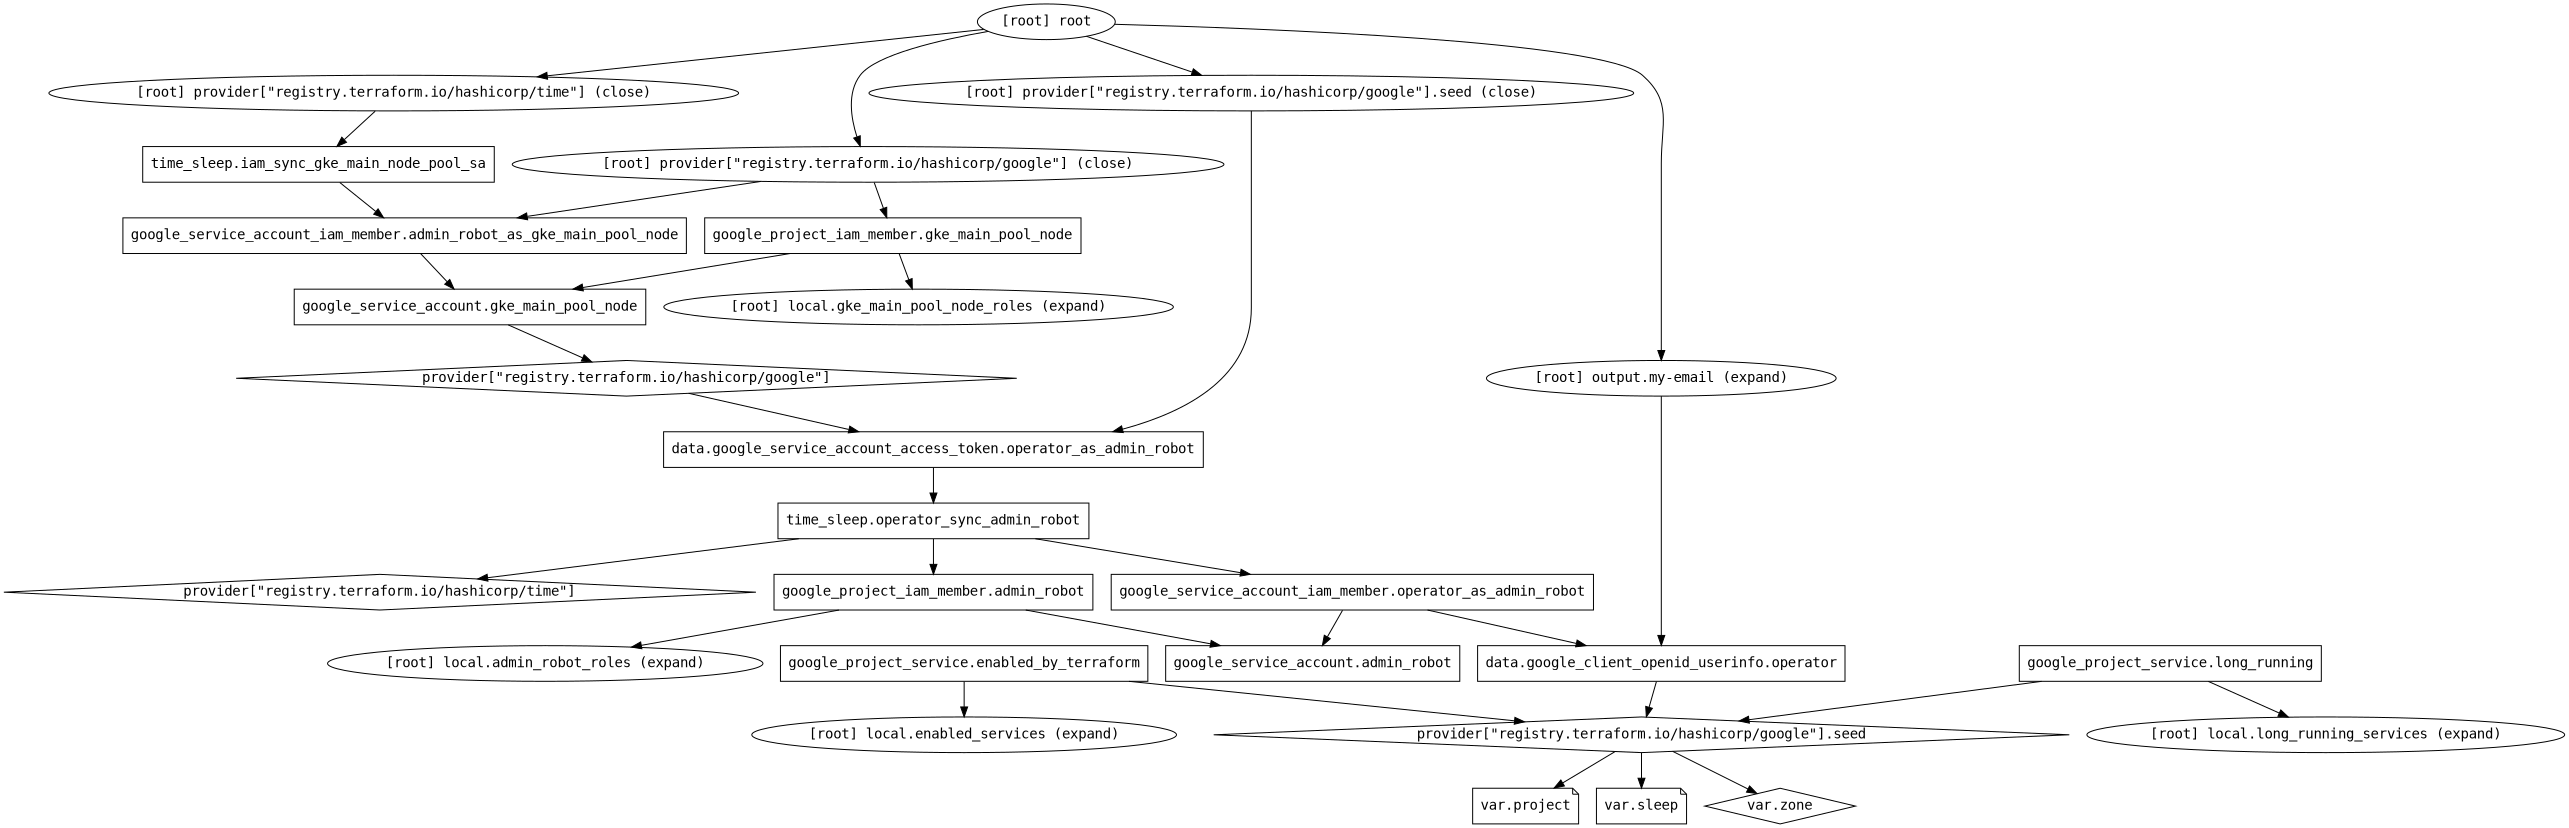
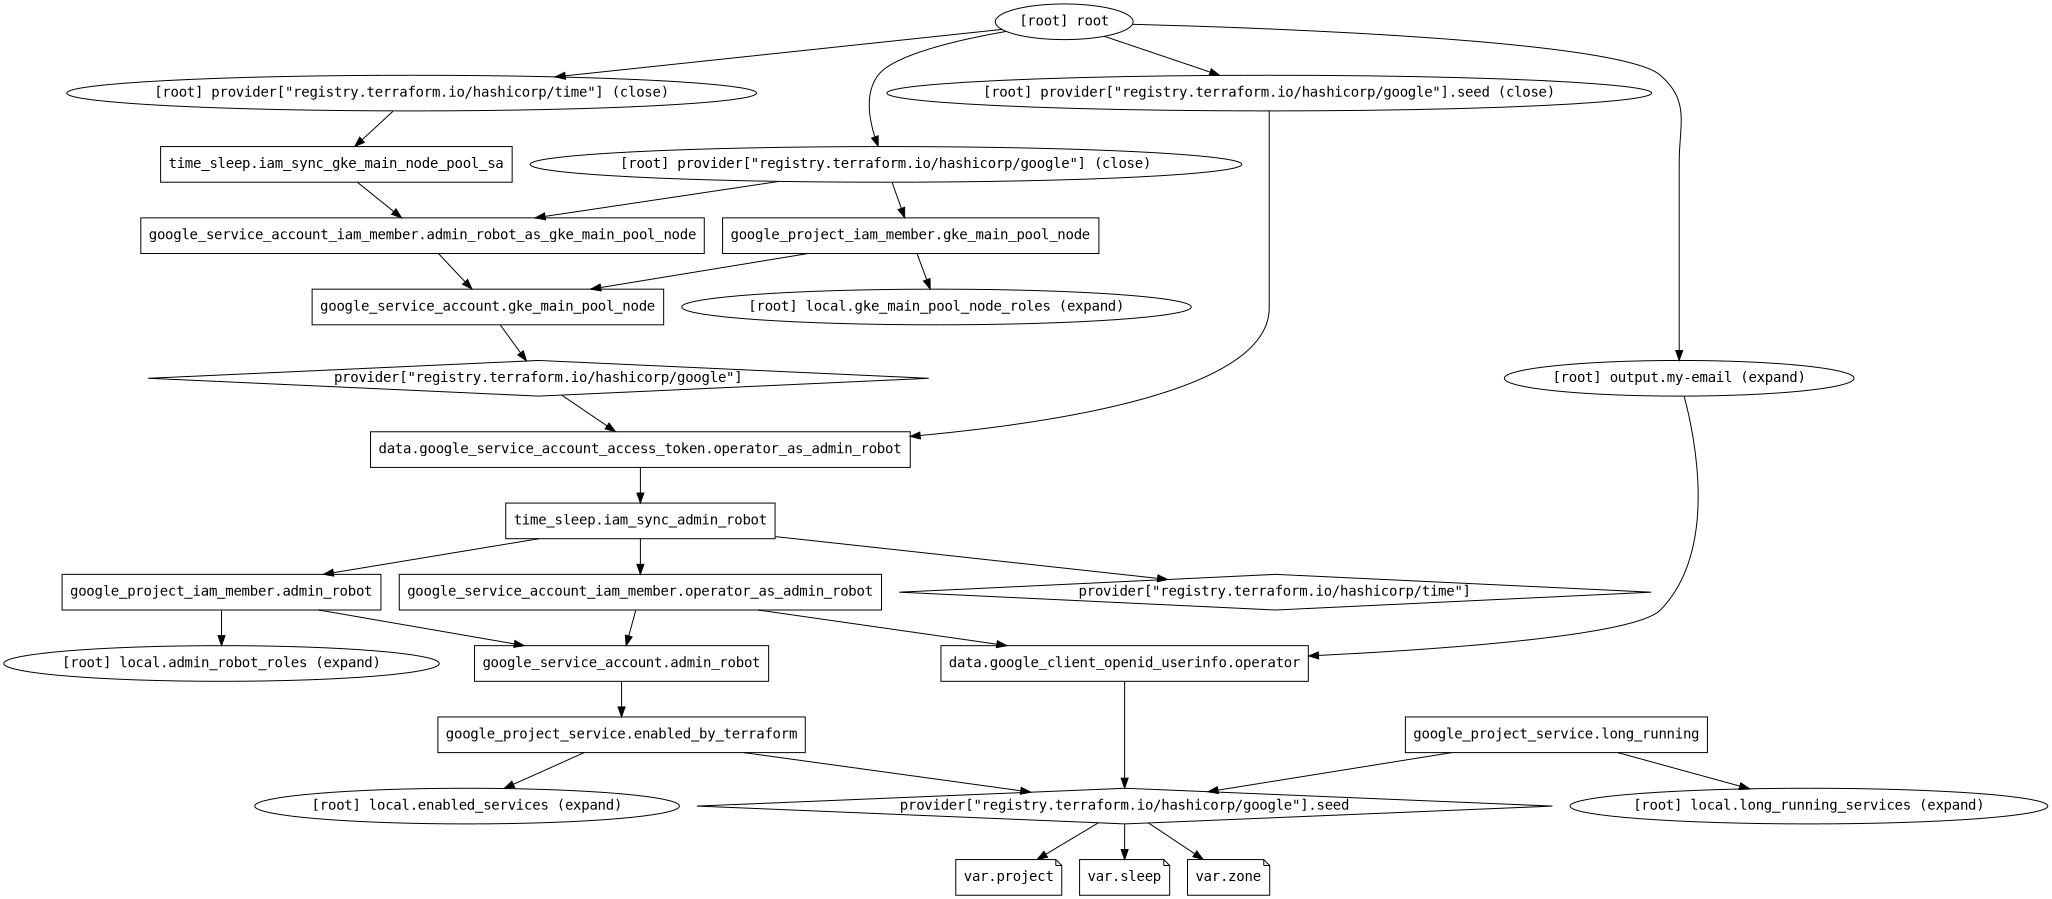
node "time_sleep.operator_sync_admin_robot": label "time_sleep.operator_sync_admin_robot" -> "time_sleep.iam_sync_admin_robot"
edge "google_service_account.admin_robot" -> "google_project_service.enabled_by_terraform": added
node "var.zone": shape diamond -> note
